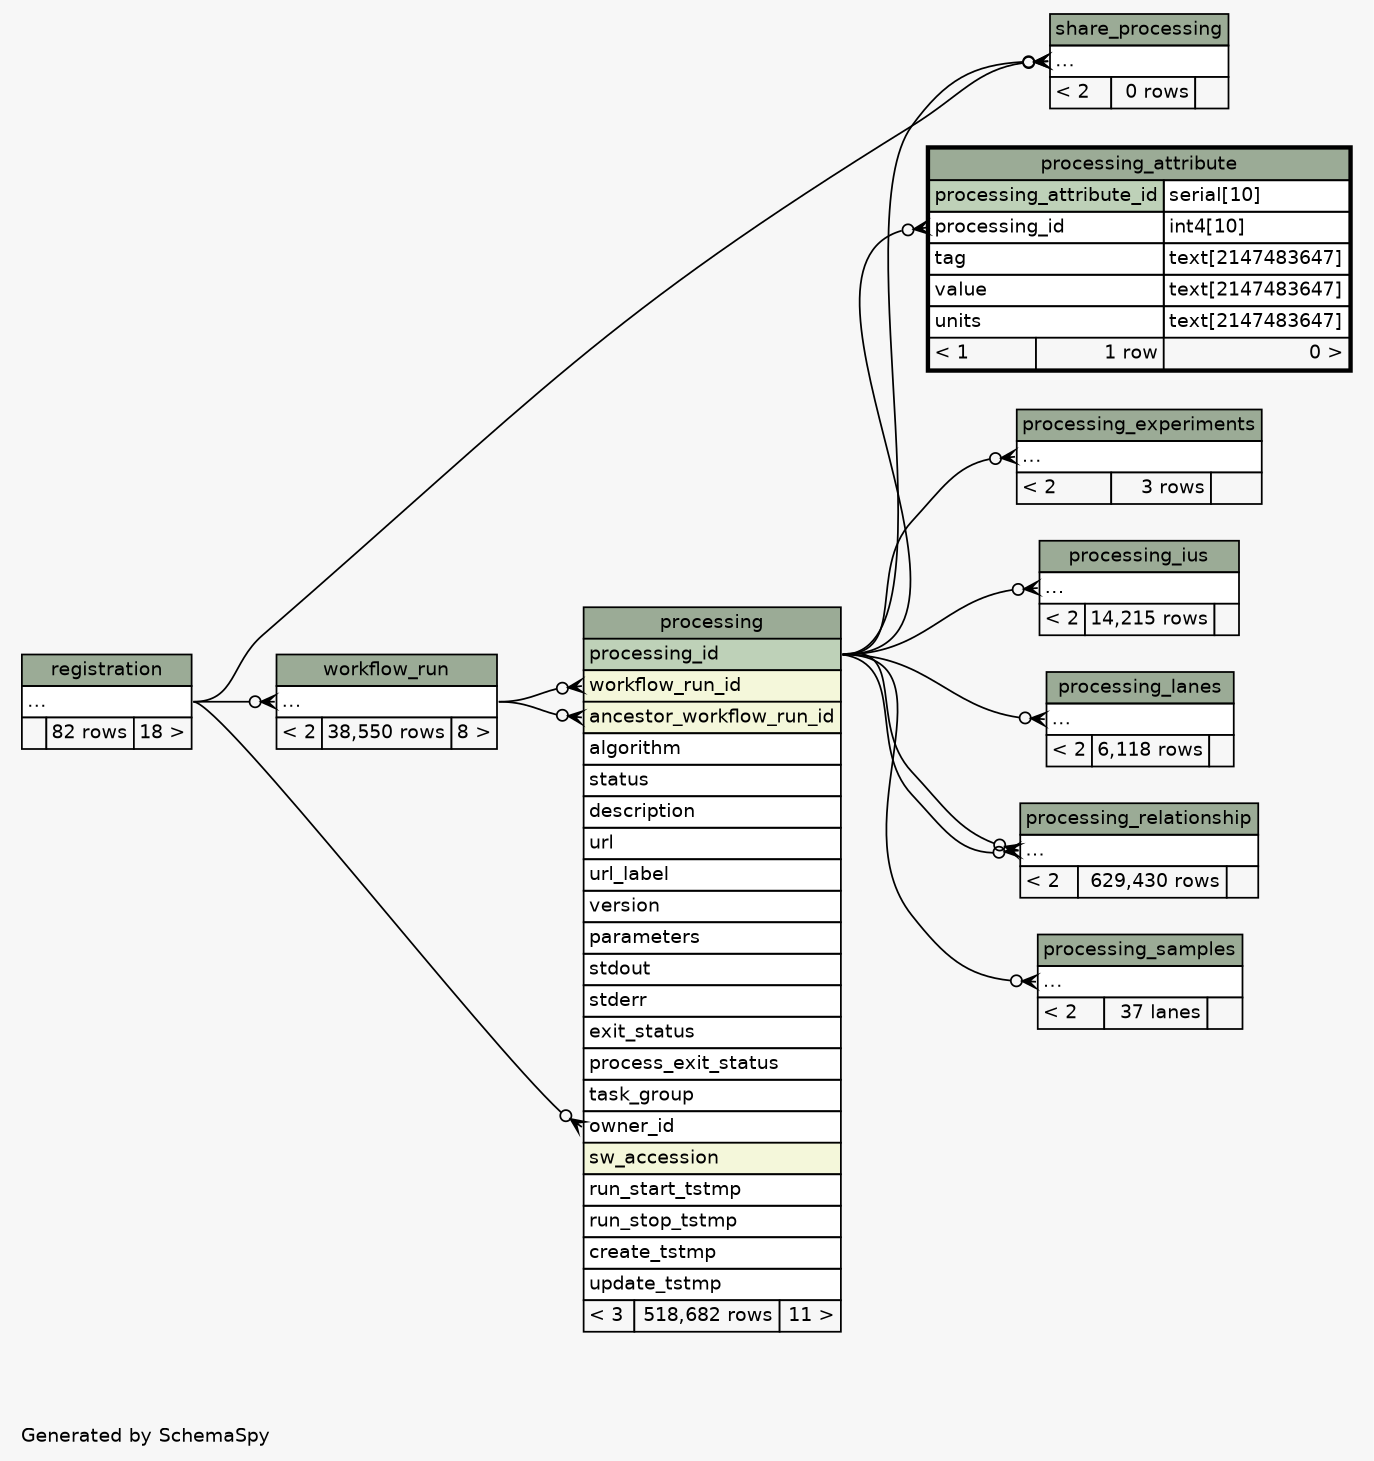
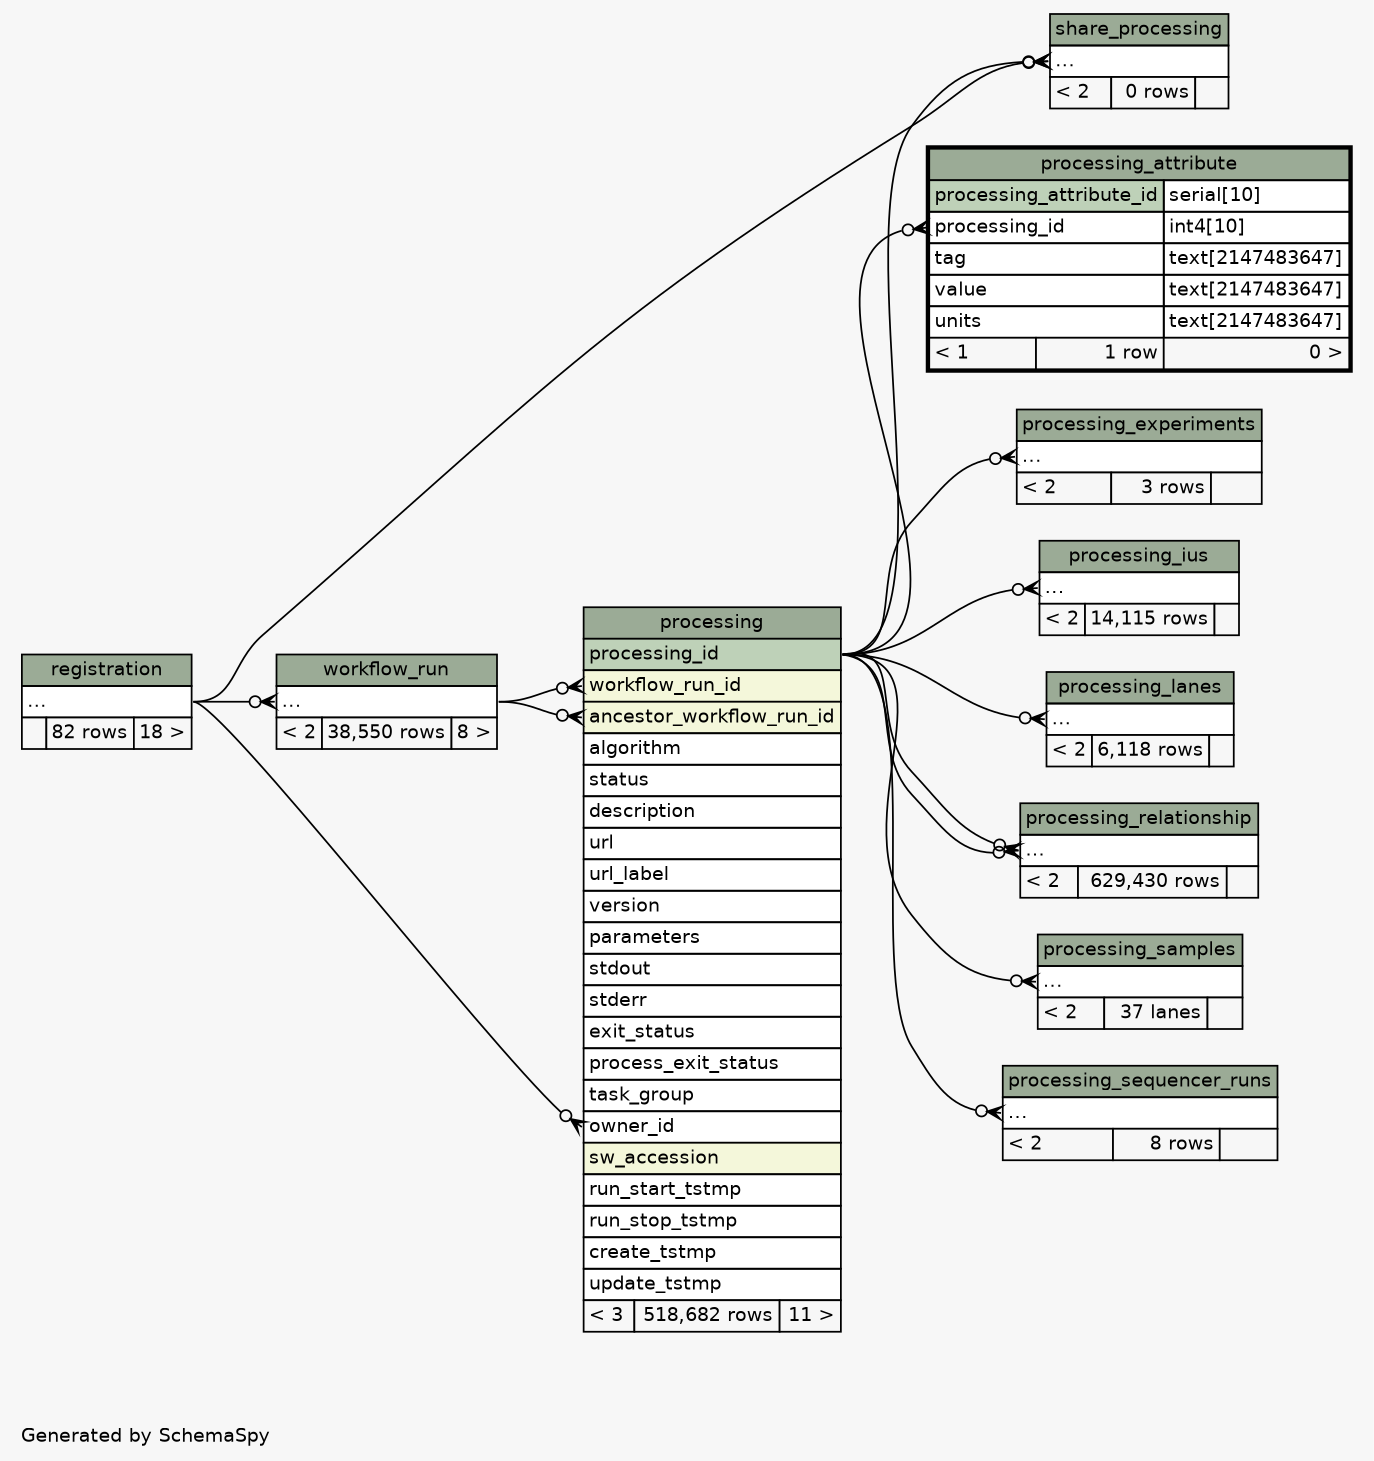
node "processing_ius": text "14,215 rows" -> "14,115 rows"
node "processing_sequencer_runs": added
